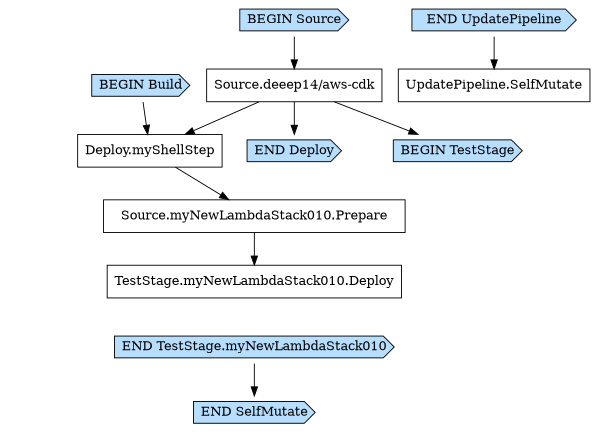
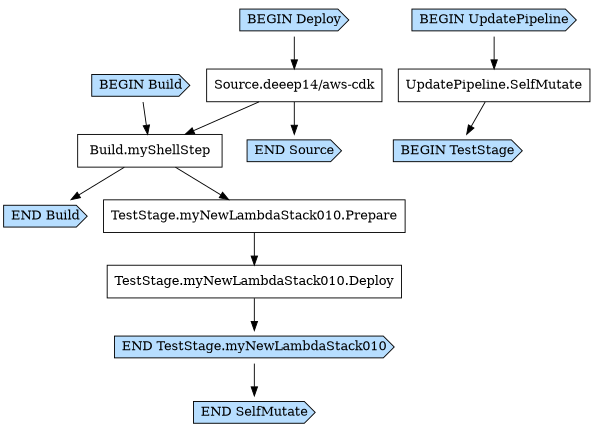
node "BEGIN Source": label "BEGIN Source" -> "BEGIN Deploy"
node "END UpdatePipeline": label "END UpdatePipeline" -> "BEGIN UpdatePipeline"
edge "Source.deeep14/aws-cdk" -> "BEGIN TestStage": now "UpdatePipeline.SelfMutate" -> "BEGIN TestStage"
node "Deploy.myShellStep": label "Deploy.myShellStep" -> "Build.myShellStep"
node "END Deploy": label "END Deploy" -> "END Source"
node "END Build": added
node "Source.myNewLambdaStack010.Prepare": label "Source.myNewLambdaStack010.Prepare" -> "TestStage.myNewLambdaStack010.Prepare"
edge "TestStage.myNewLambdaStack010.Deploy" -> "END TestStage.myNewLambdaStack010": added
